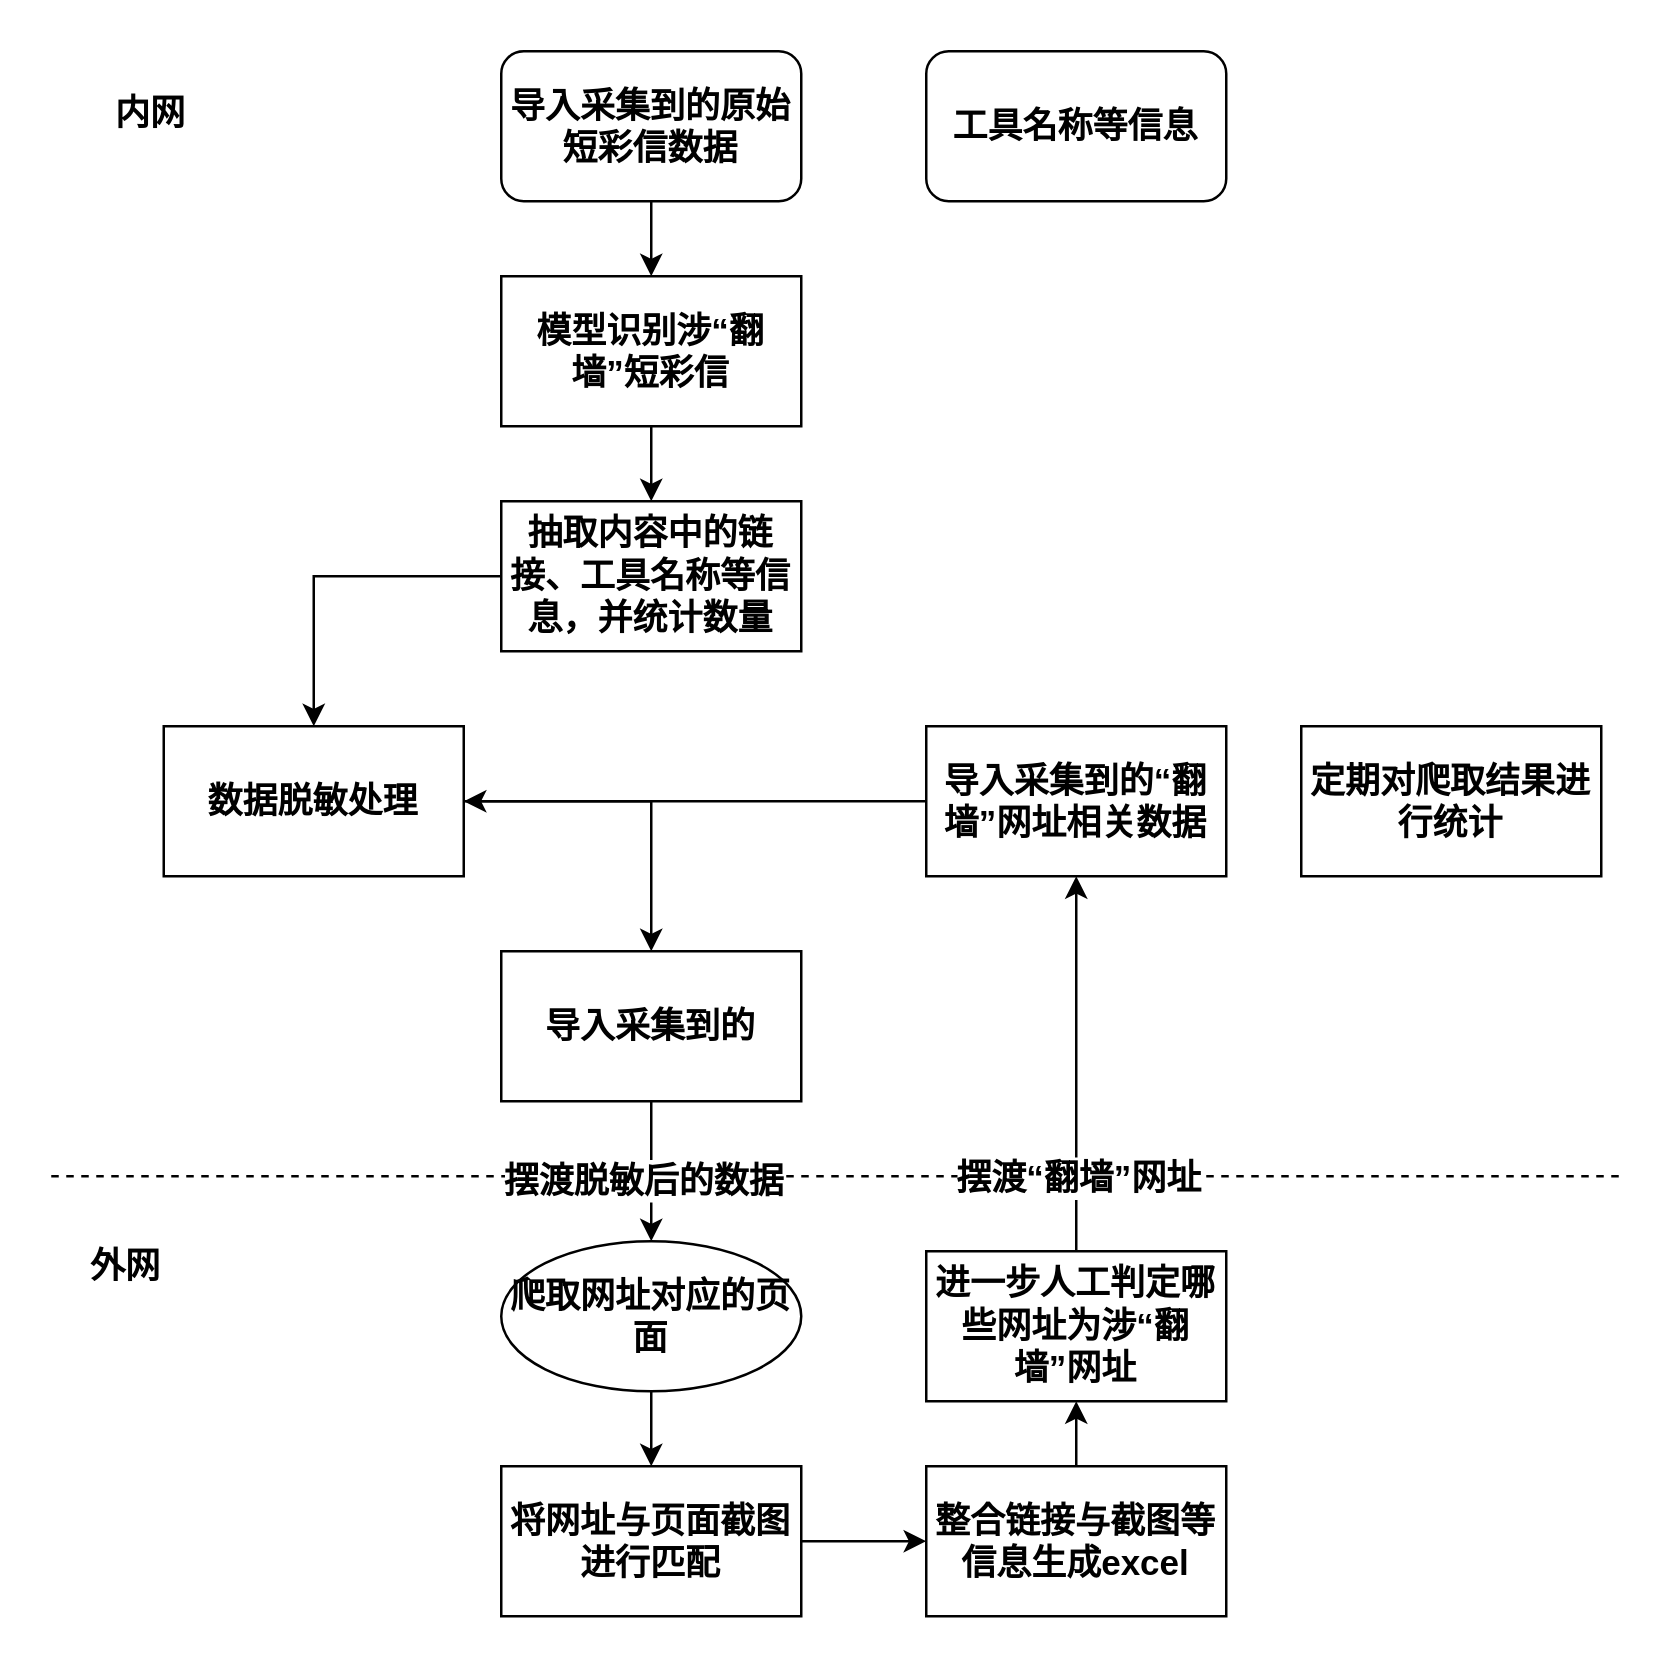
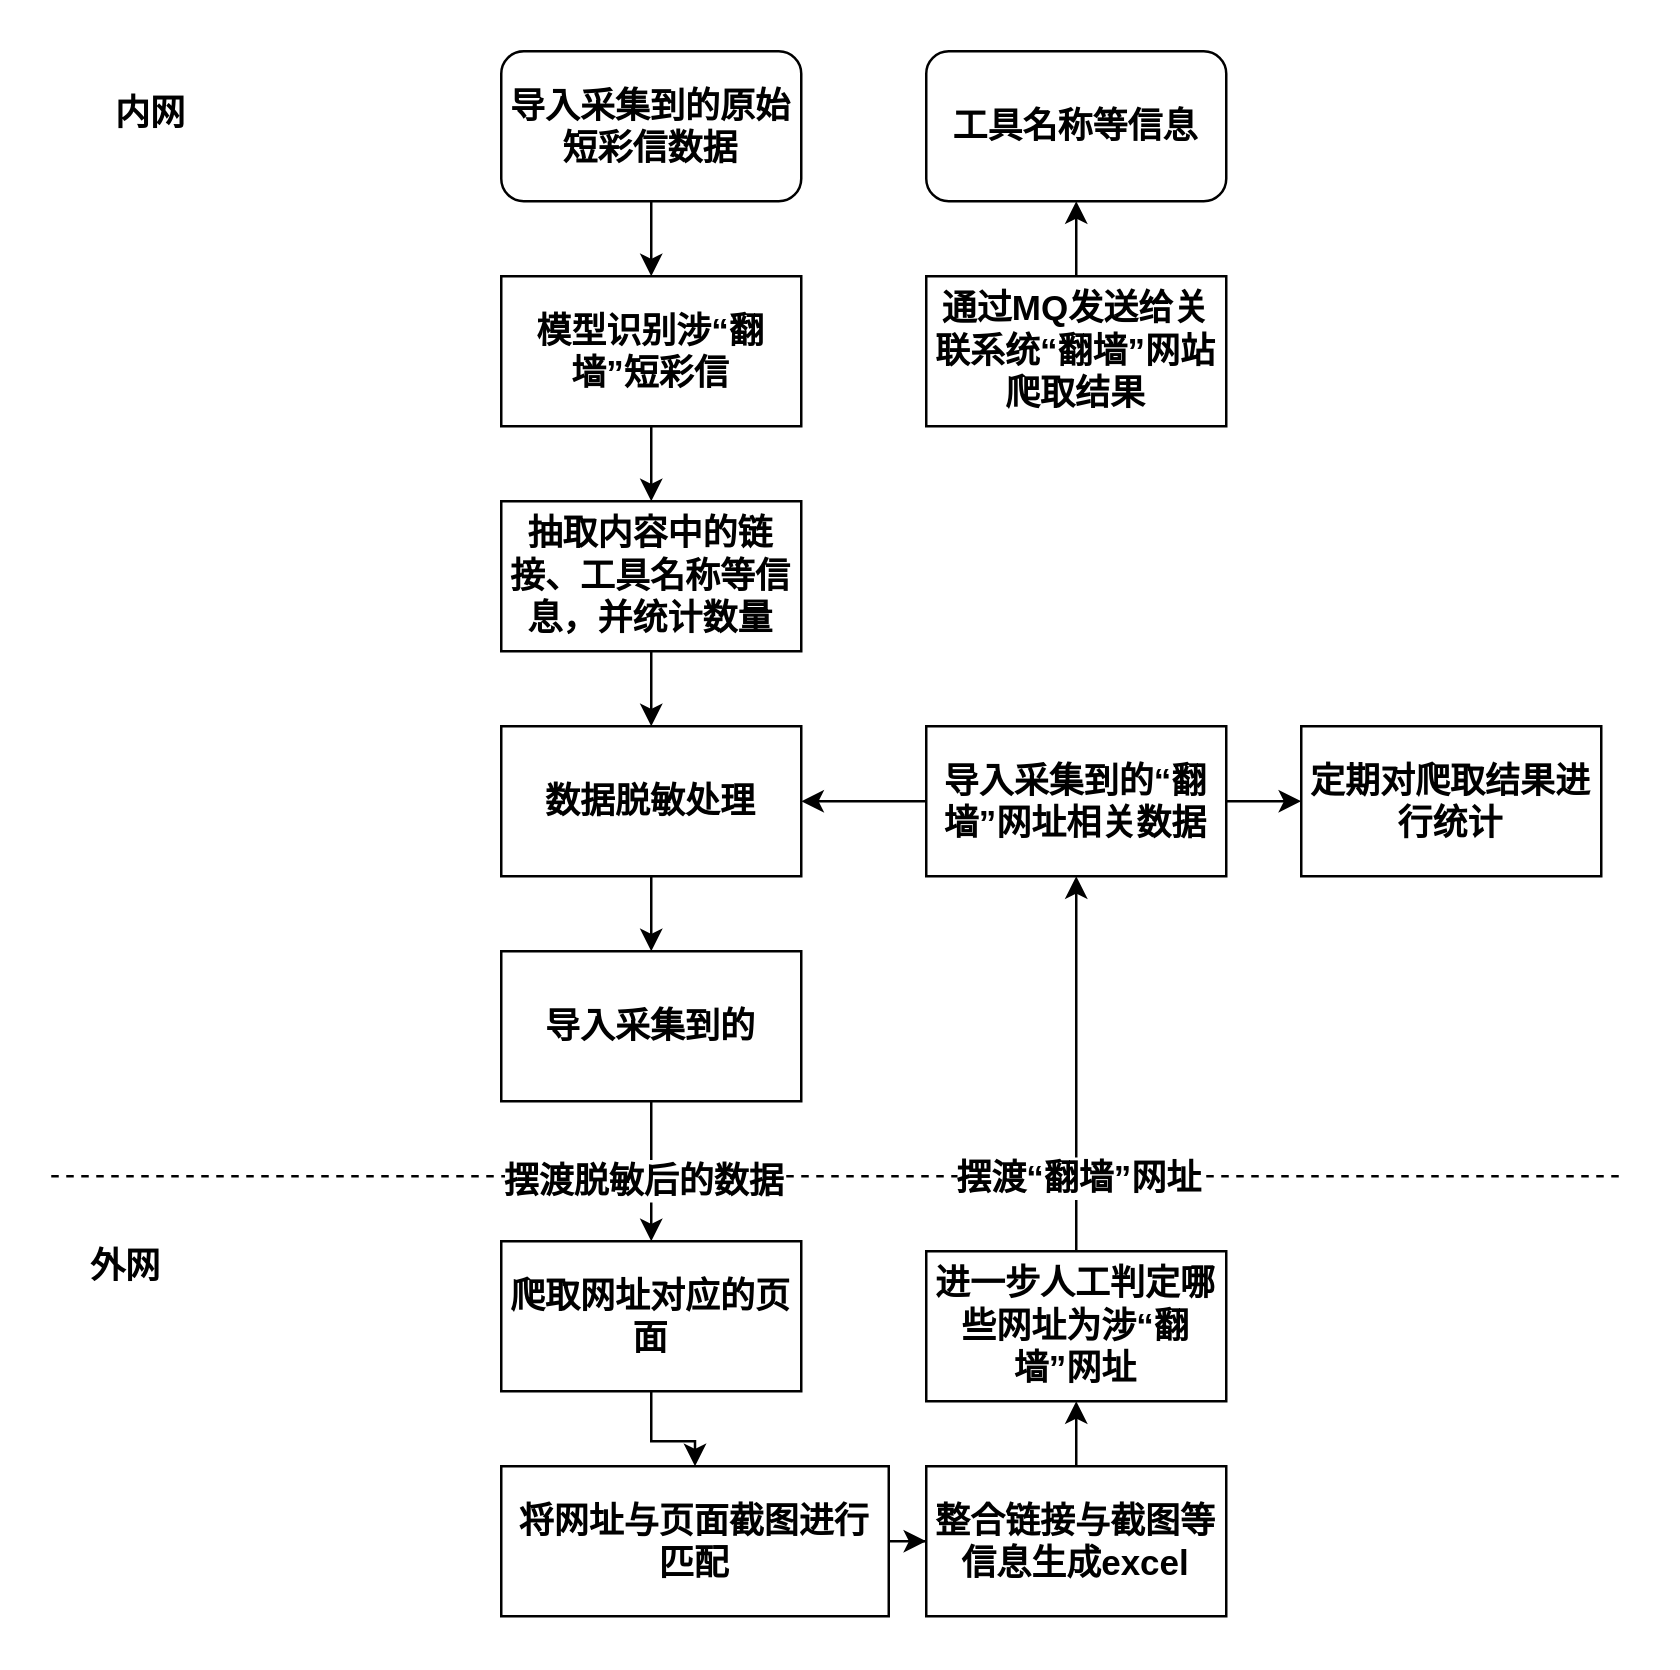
edge "通过MQ发送给关联系统“翻墙”网站爬取结果" -> "工具名称等信息": added
node "通过MQ发送给关联系统“翻墙”网站爬取结果": added
node "数据脱敏处理": moved (314, 801) -> (651, 801)
edge "导入采集到的“翻墙”网址相关数据" -> "定期对爬取结果进行统计": added
node "爬取网址对应的页面": shape ellipse -> rectangle
node "将网址与页面截图进行匹配": size 300x150 -> 388x150
